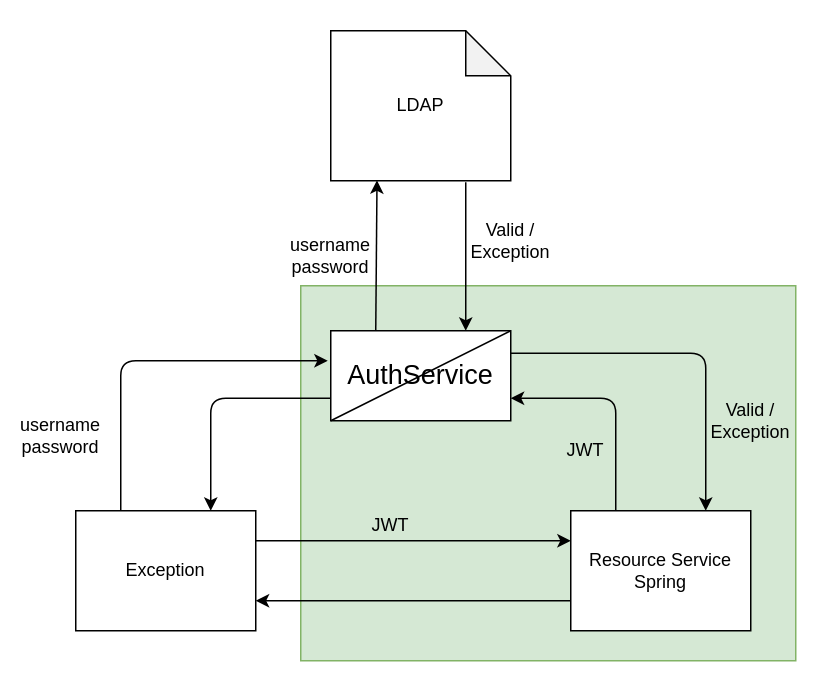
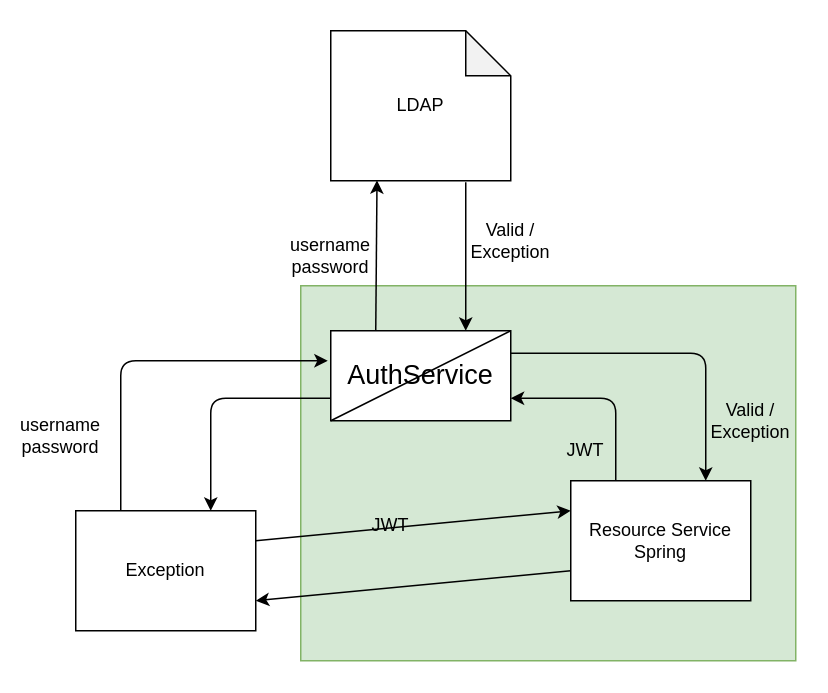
node "Resource Service Spring": moved (661, 571) -> (661, 541)
